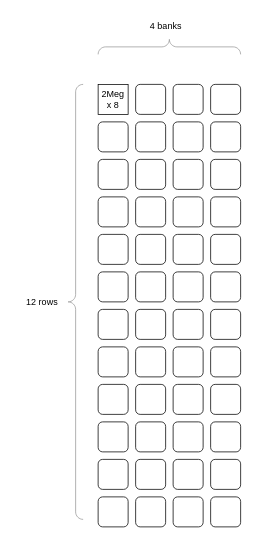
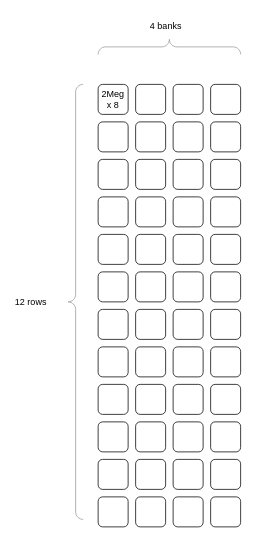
node "2Meg x 8": shape rectangle -> rounded rectangle
node "12 rows": moved (42, 302) -> (30, 302)
